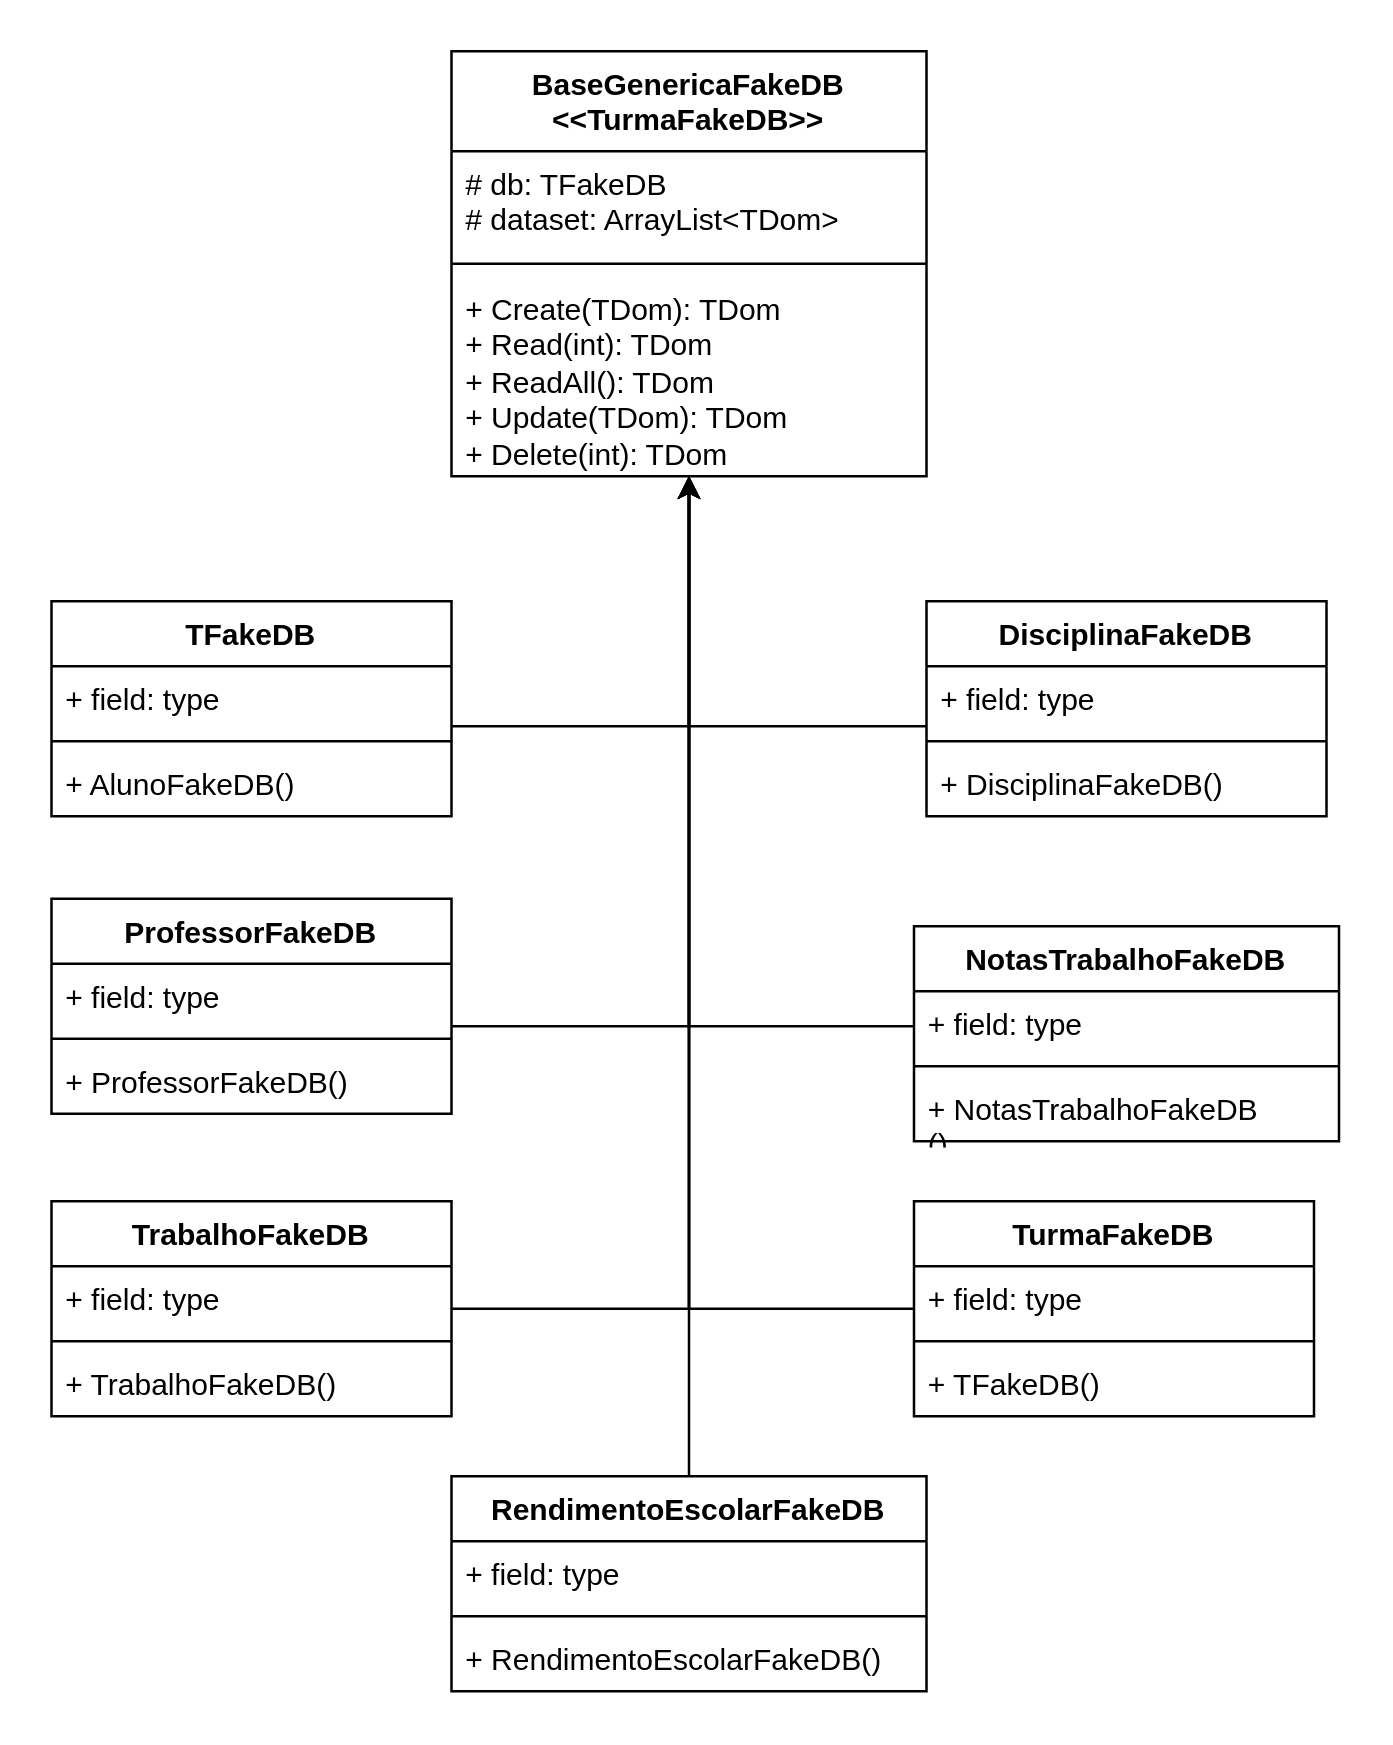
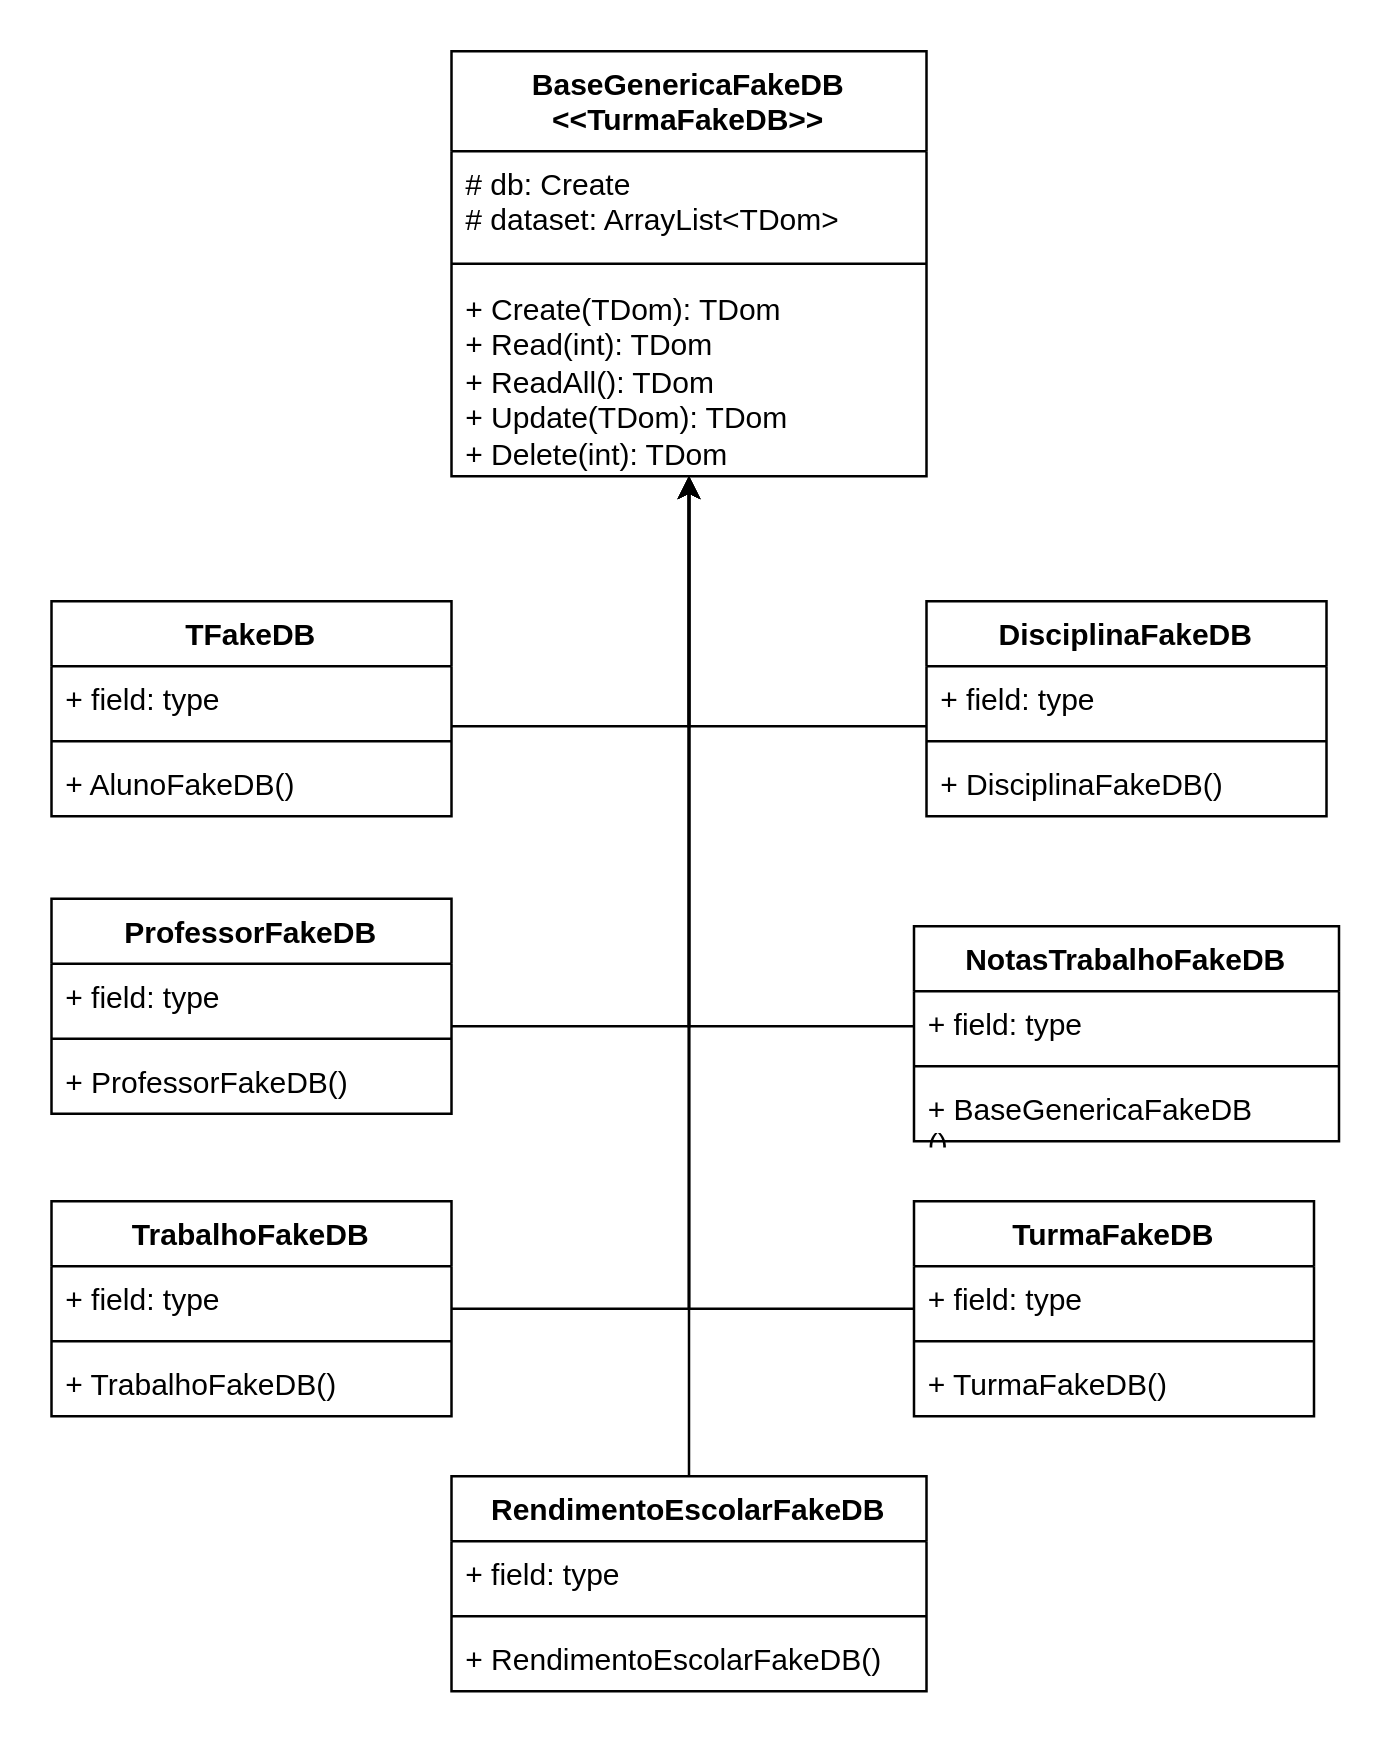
node "# db: TFakeDB # dataset: ArrayList<TDom>": label "# db: TFakeDB # dataset: ArrayList<TDom>" -> "# db: Create # dataset: ArrayList<TDom>"
node "+ NotasTrabalhoFakeDB ()": label "+ NotasTrabalhoFakeDB ()" -> "+ BaseGenericaFakeDB ()"
node "+ TFakeDB()": label "+ TFakeDB()" -> "+ TurmaFakeDB()"
